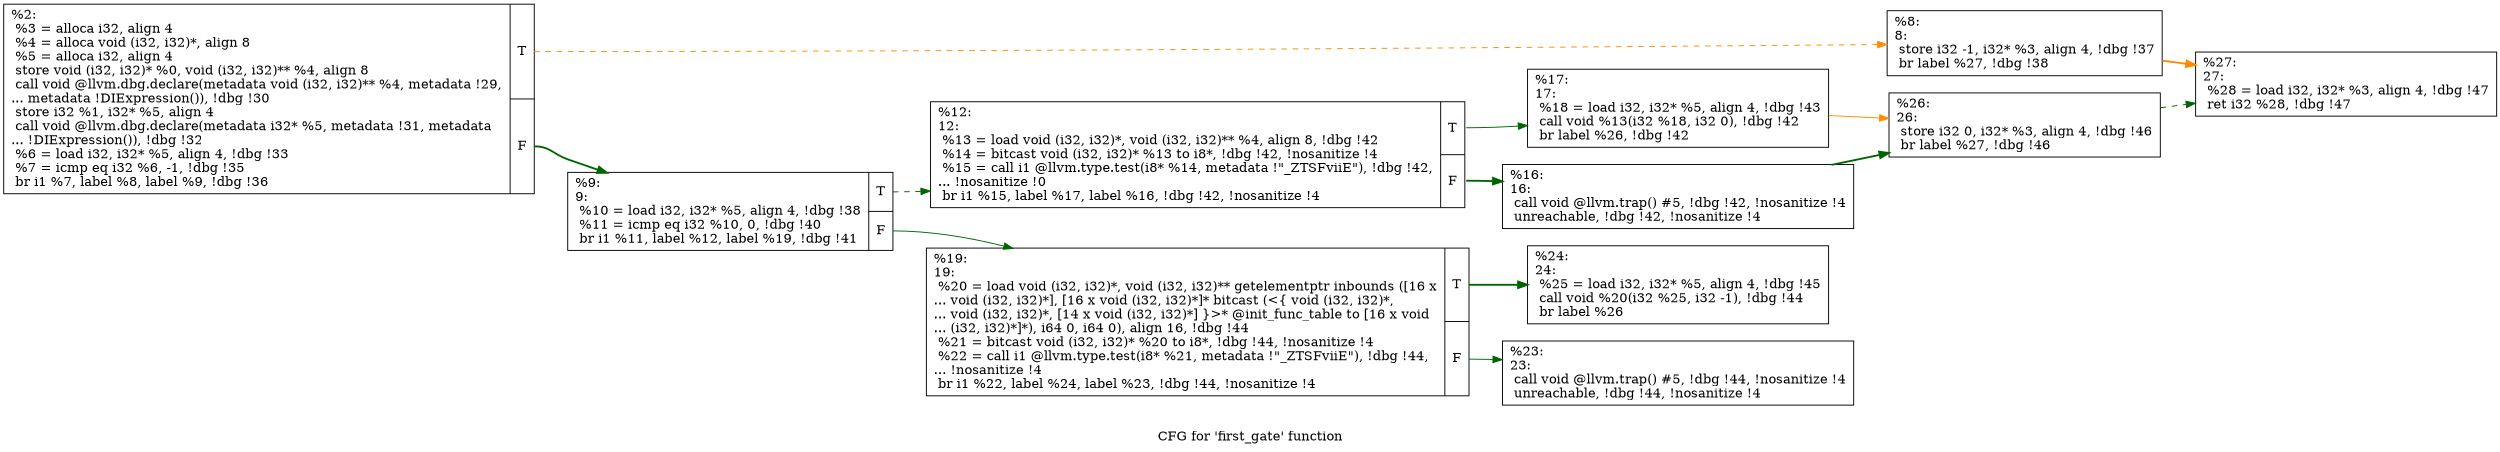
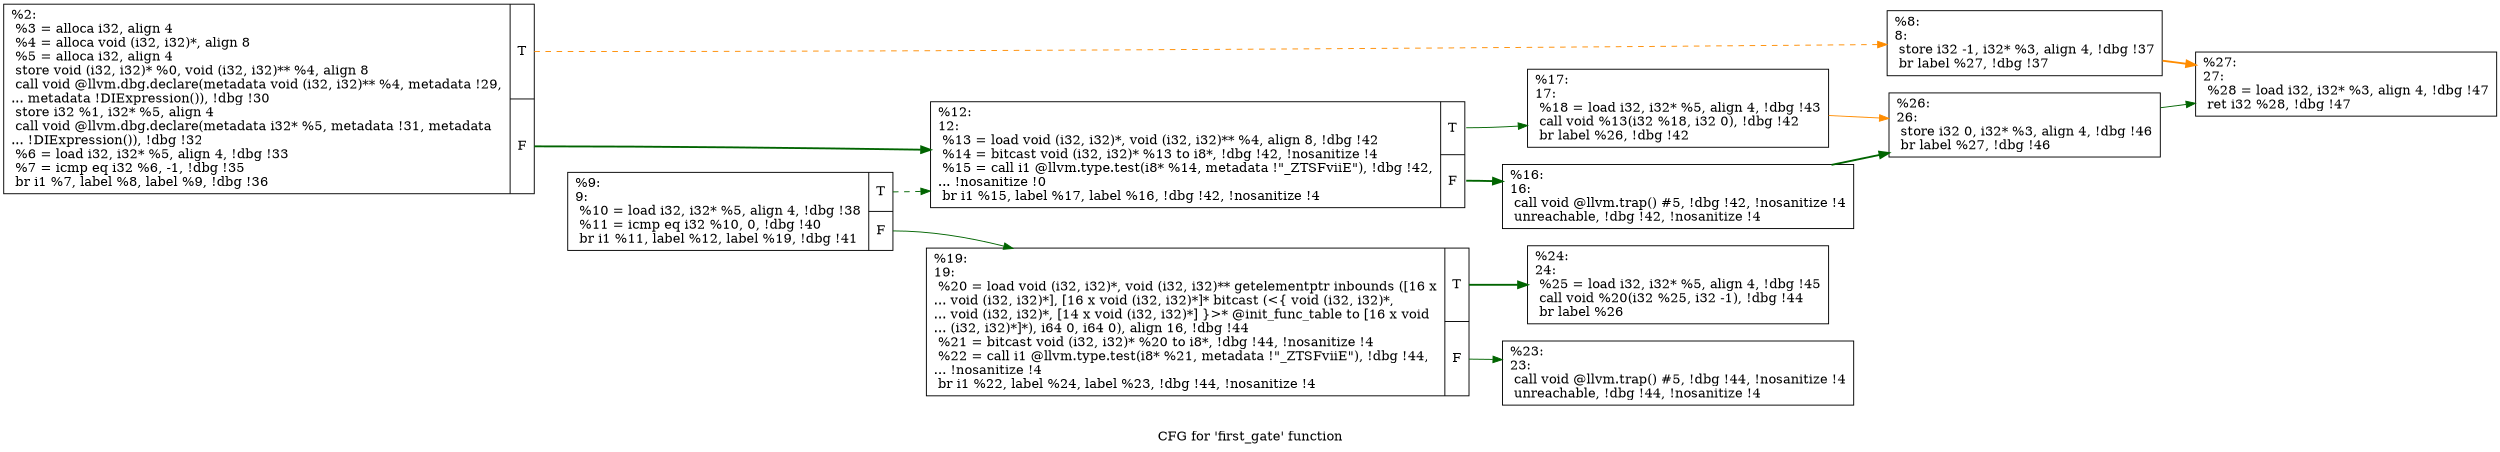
node "%8:": text "br label %27, !dbg !38" -> "br label %27, !dbg !37"
edge "%26:" -> "%27:": style dashed -> solid
edge "%2:" -> "%9:": now "%2:" -> "%12:"
